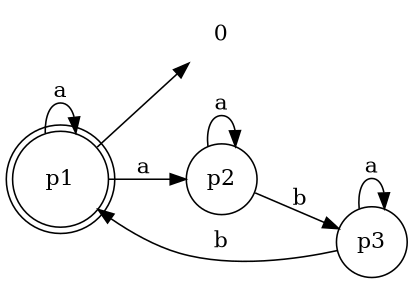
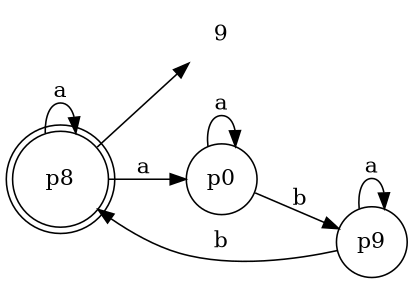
node "0": label "0" -> "9"
node "p1": label "p1" -> "p8"
node "p2": label "p2" -> "p0"
node "p3": label "p3" -> "p9"
